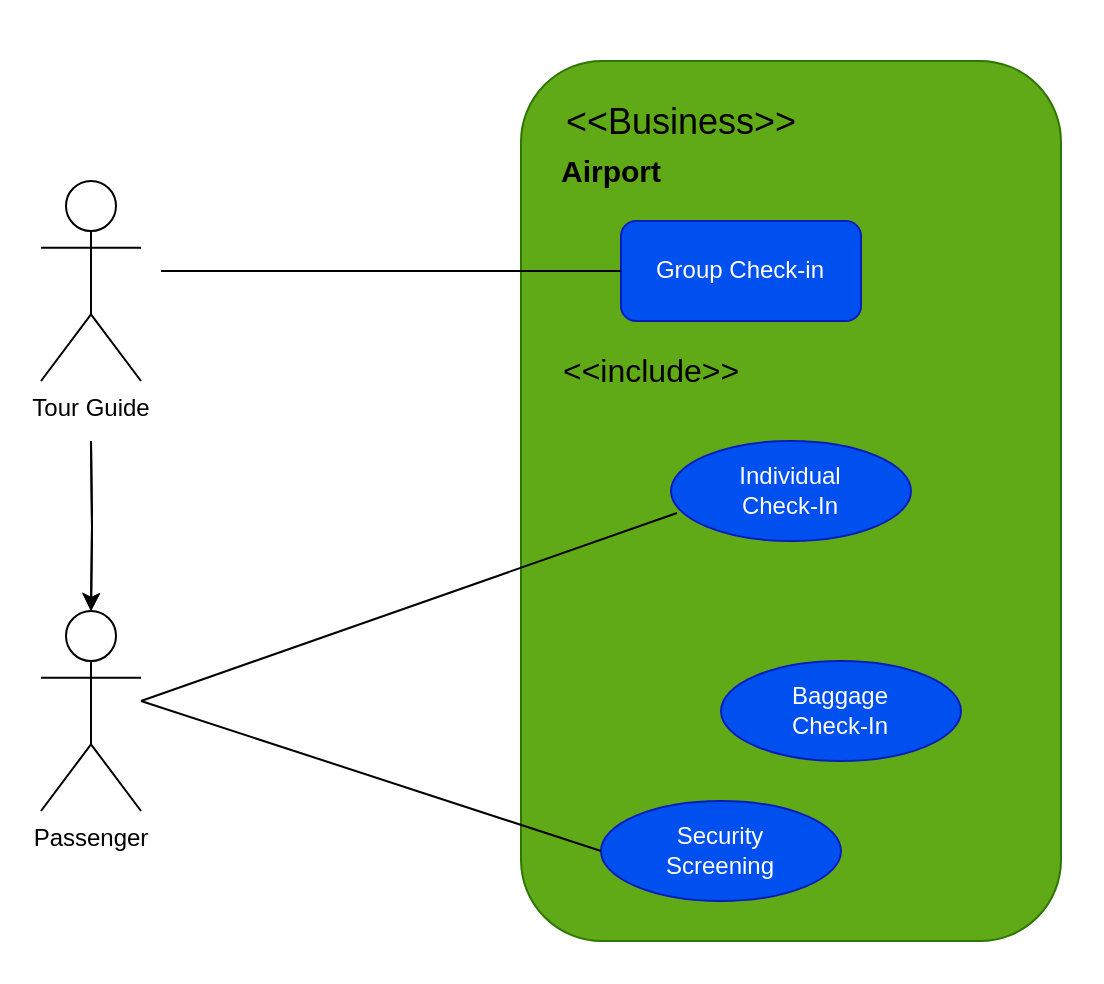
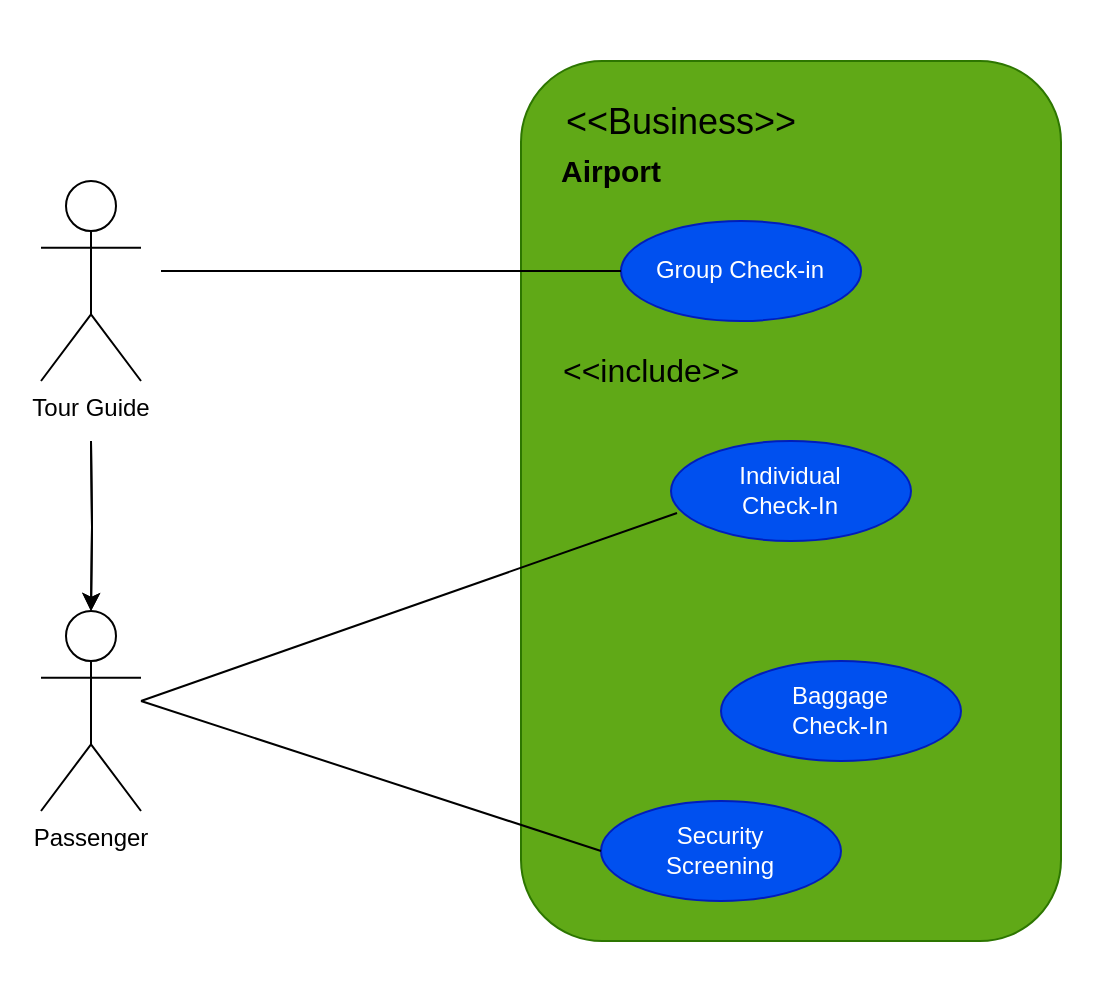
node "Group Check-in": shape rounded rectangle -> ellipse
